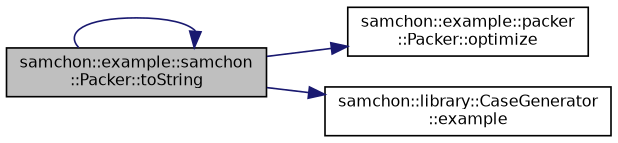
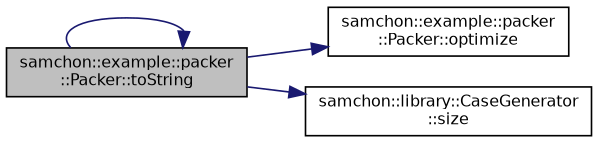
node "samchon::example::samchon ::Packer::toString": label "samchon::example::samchon ::Packer::toString" -> "samchon::example::packer ::Packer::toString"
node "samchon::library::CaseGenerator ::example": label "samchon::library::CaseGenerator ::example" -> "samchon::library::CaseGenerator ::size"
